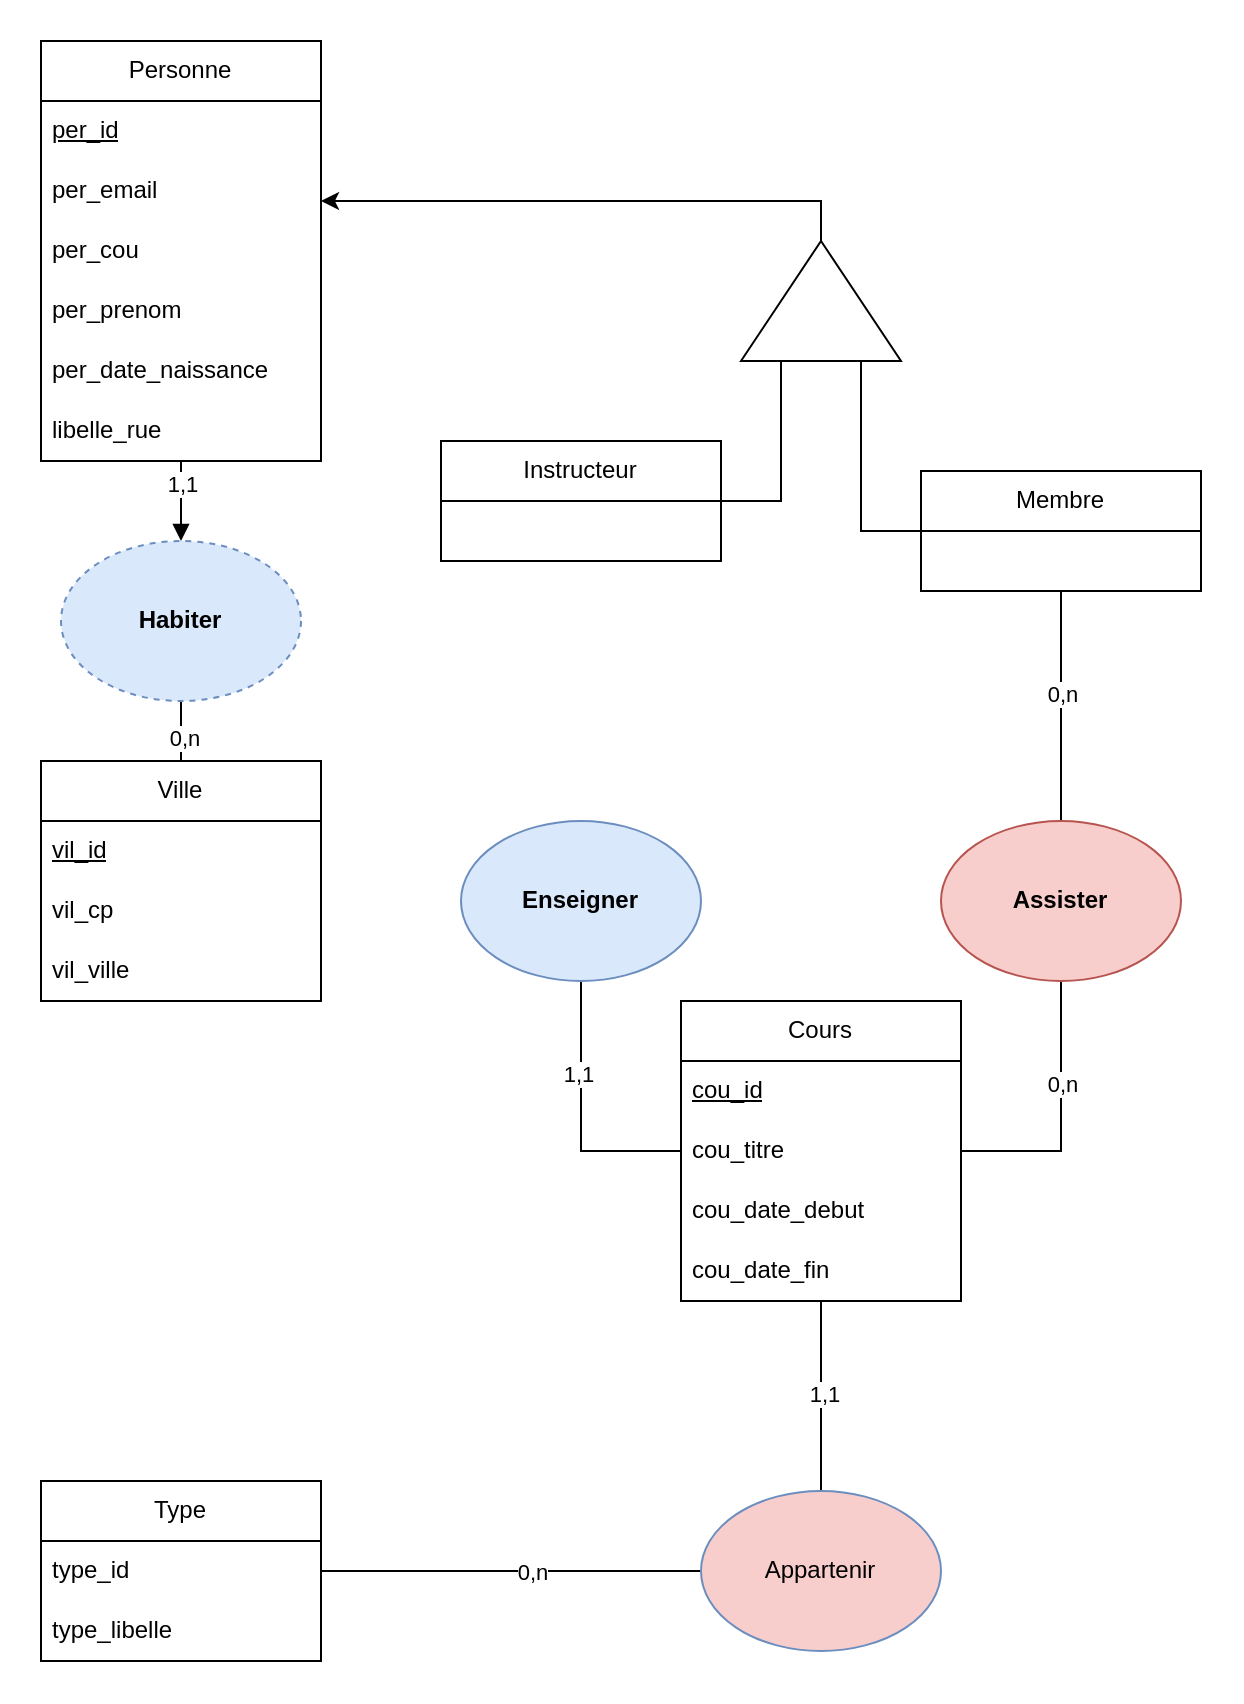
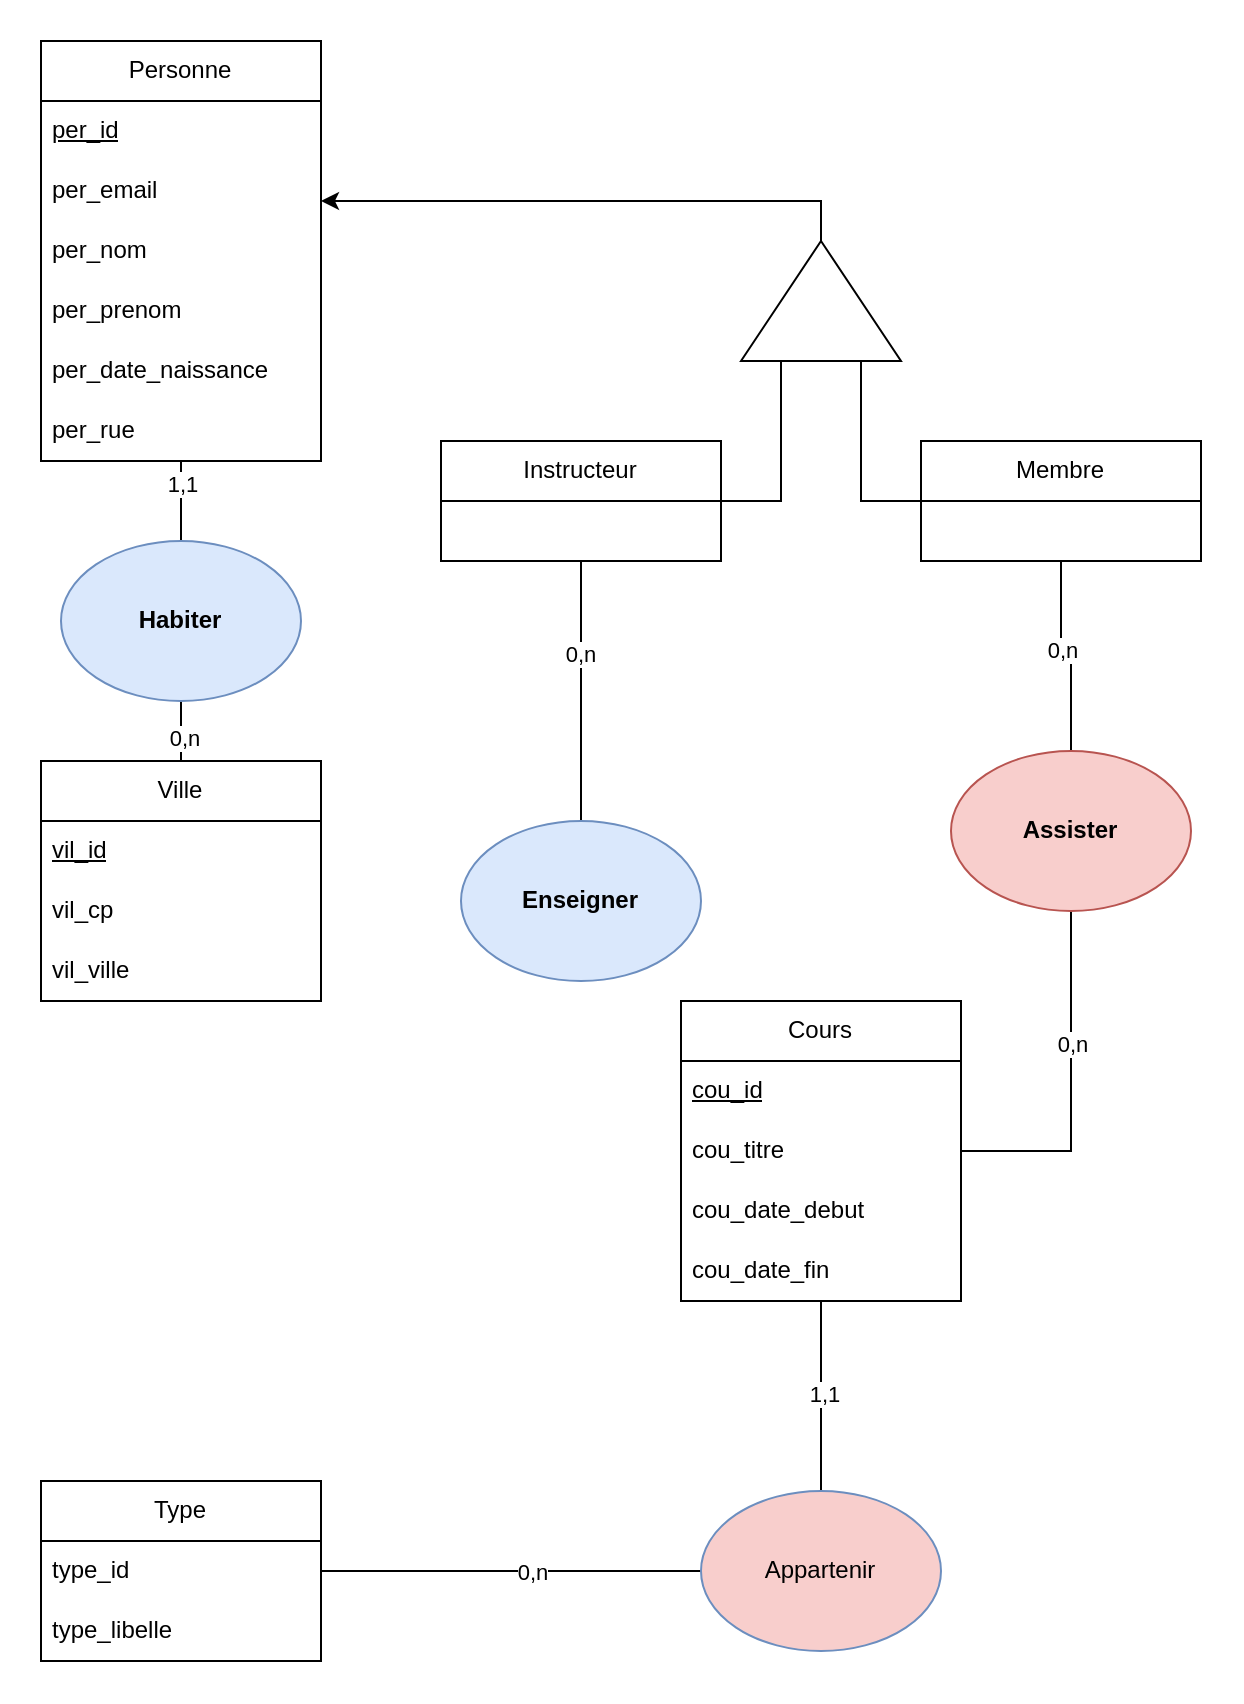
node "per_cou": label "per_cou" -> "per_nom"
node "libelle_rue": label "libelle_rue" -> "per_rue"
edge "Personne" -> "Habiter": arrowhead block -> none
node "Membre": moved (1061, 531) -> (1061, 501)
node "Habiter": style dashed -> solid
edge "Instructeur" -- "Enseigner": added, label "0,n"
node "Assister": moved (1061, 901) -> (1071, 831)
edge "Enseigner" -- "cou_titre": removed, label "1,1"
